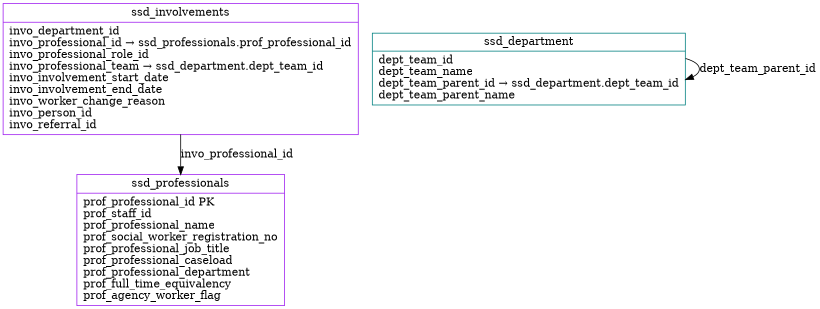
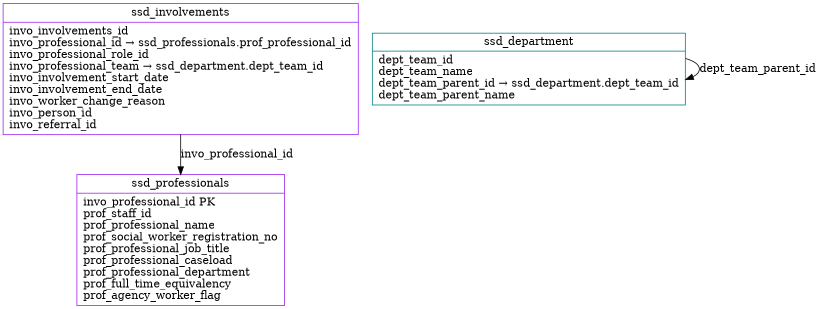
node "ssd_involvements": text "invo_department_id" -> "invo_involvements_id"
node "ssd_professionals": text "prof_professional_id PK" -> "invo_professional_id PK"
